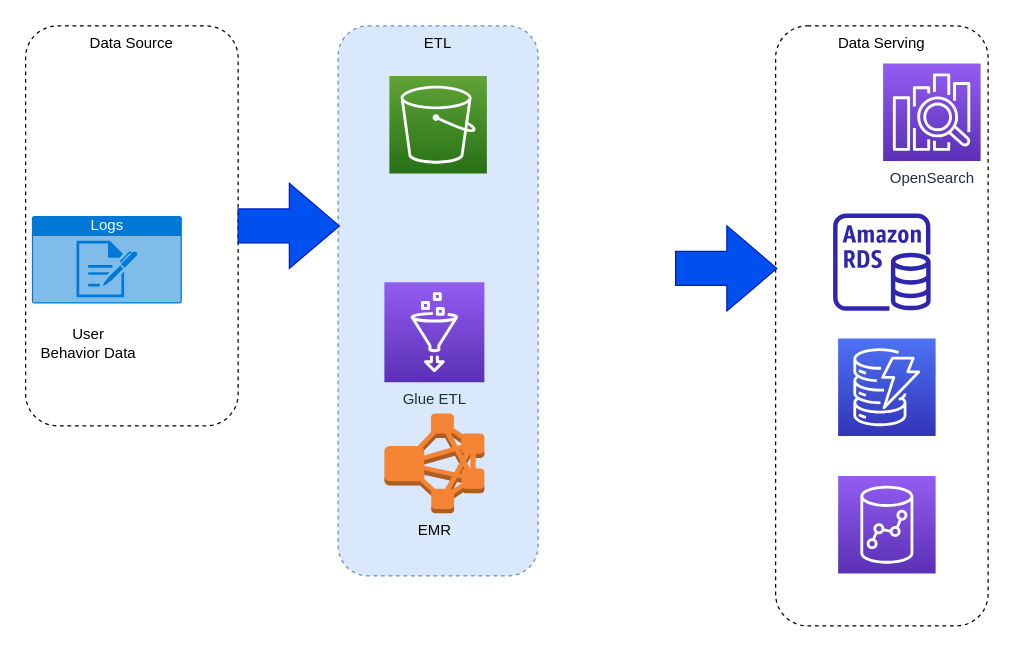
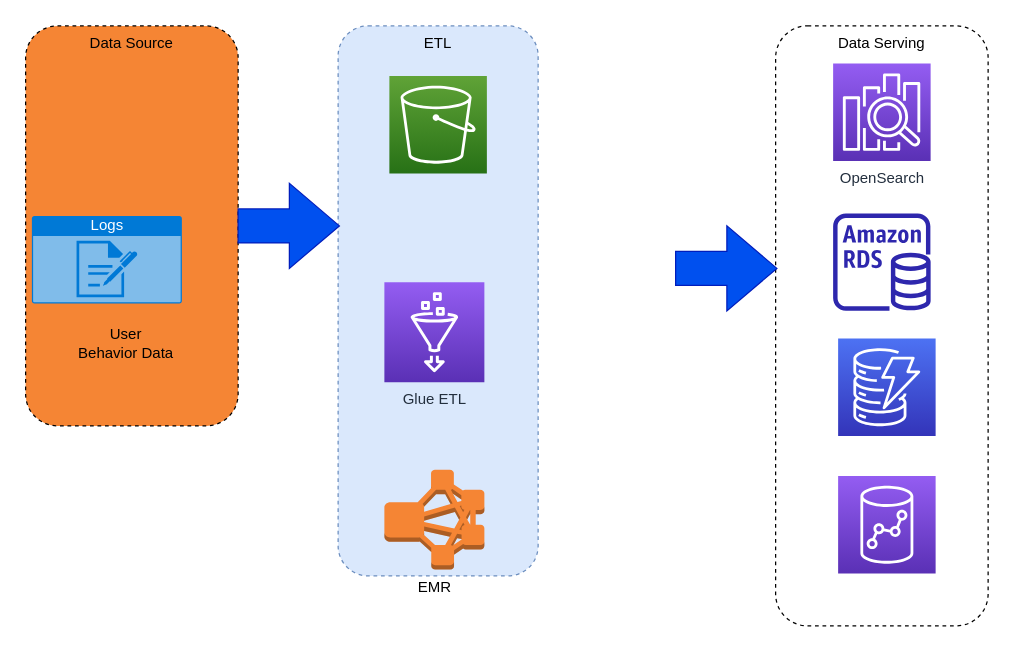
node "Data Source": fillcolor #ffffff -> #f58534
node "OpenSearch": moved (932, 112) -> (882, 112)
node "User Behavior Data": moved (89, 343) -> (126, 343)
node "EMR": moved (434, 463) -> (434, 519)
